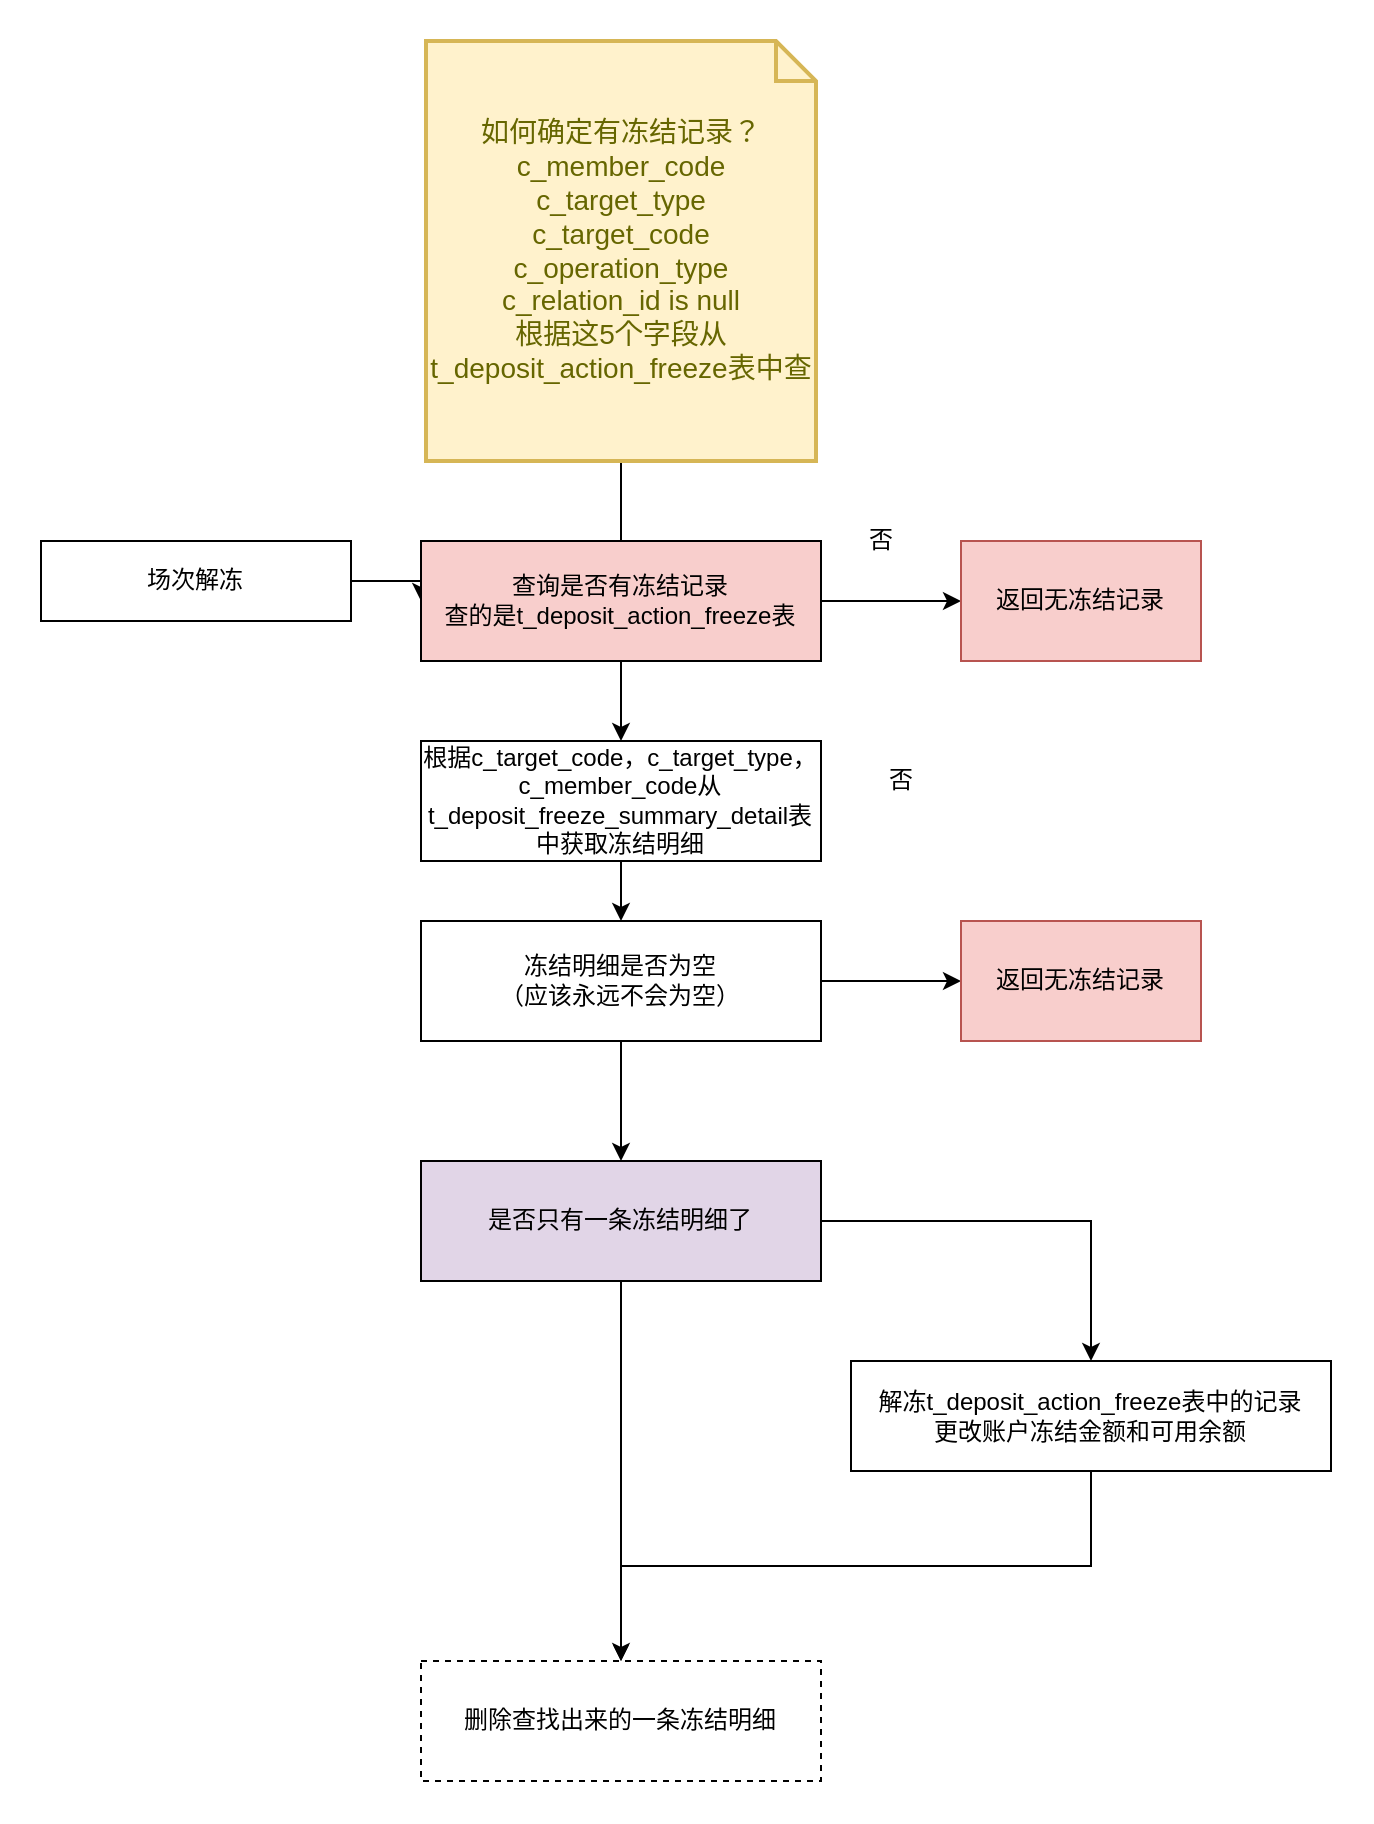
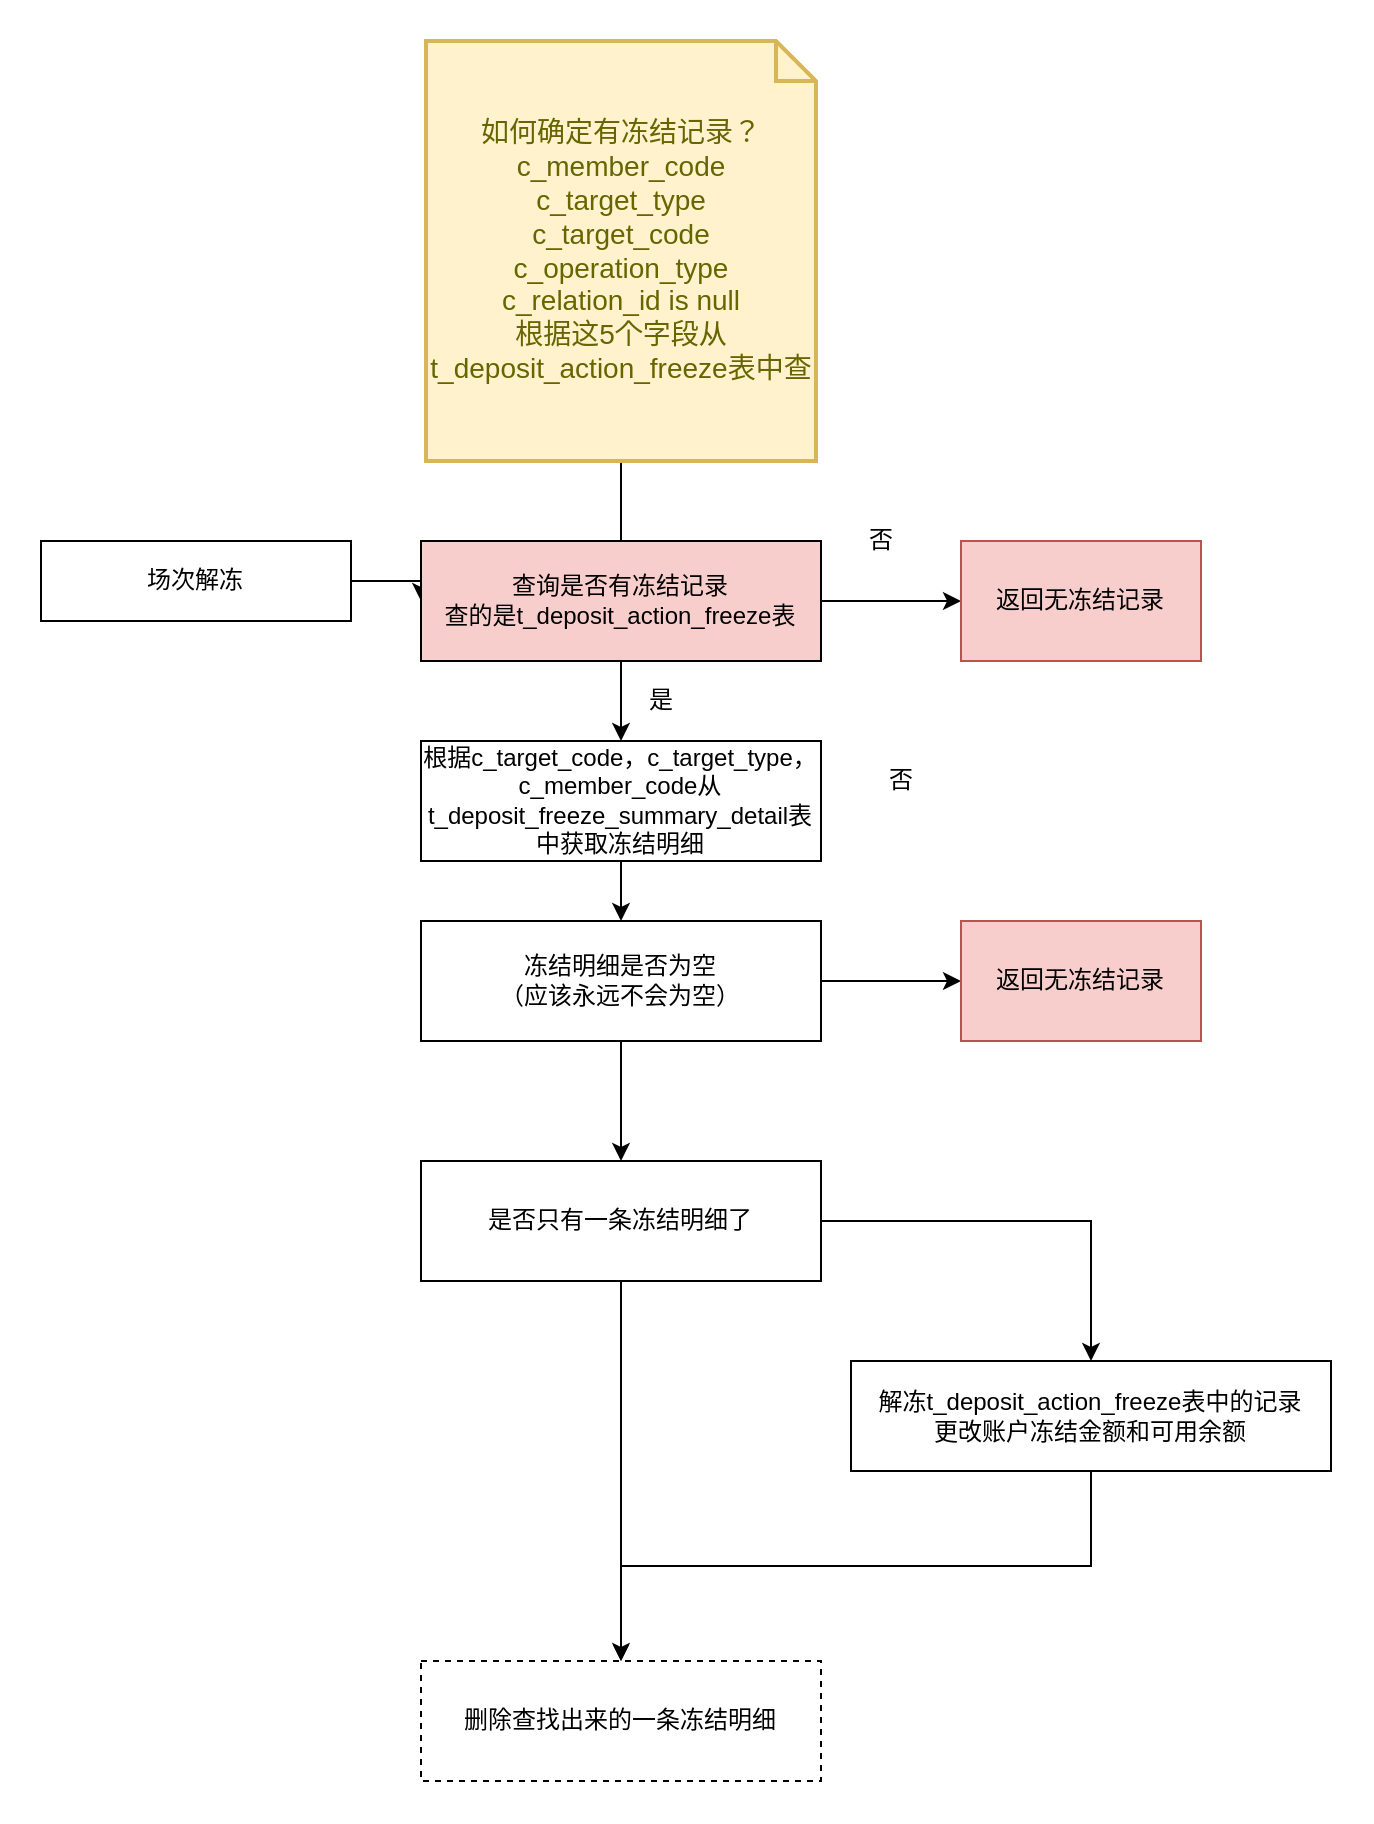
node "是": added
node "是否只有一条冻结明细了": fillcolor #e1d5e7 -> #ffffff
